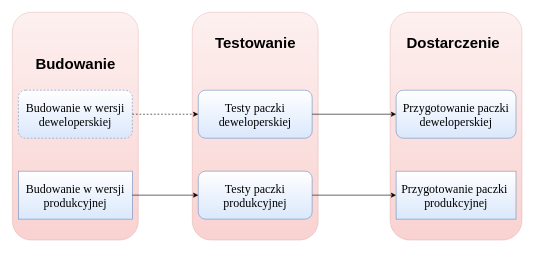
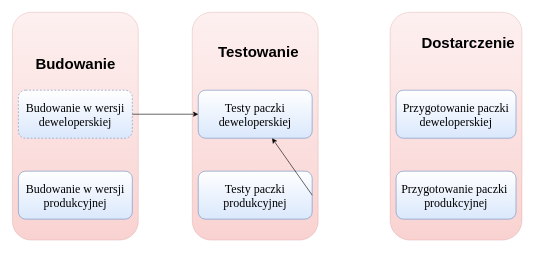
node "Testowanie": moved (255, 42) -> (258, 51)
node "Dostarczenie": moved (453, 42) -> (468, 42)
edge "Budowanie w wersji deweloperskiej" -> "Testy paczki deweloperskiej": style dashed -> solid
edge "Testy paczki deweloperskiej" -> "Przygotowanie paczki deweloperskiej": removed
node "Budowanie w wersji produkcyjnej": shape rectangle -> rounded rectangle
edge "Budowanie w wersji produkcyjnej" -> "Testy paczki produkcyjnej": removed
edge "Testy paczki produkcyjnej" -> "Przygotowanie paczki produkcyjnej": now "Testy paczki produkcyjnej" -> "Testy paczki deweloperskiej"
node "Przygotowanie paczki produkcyjnej": shape rectangle -> rounded rectangle
